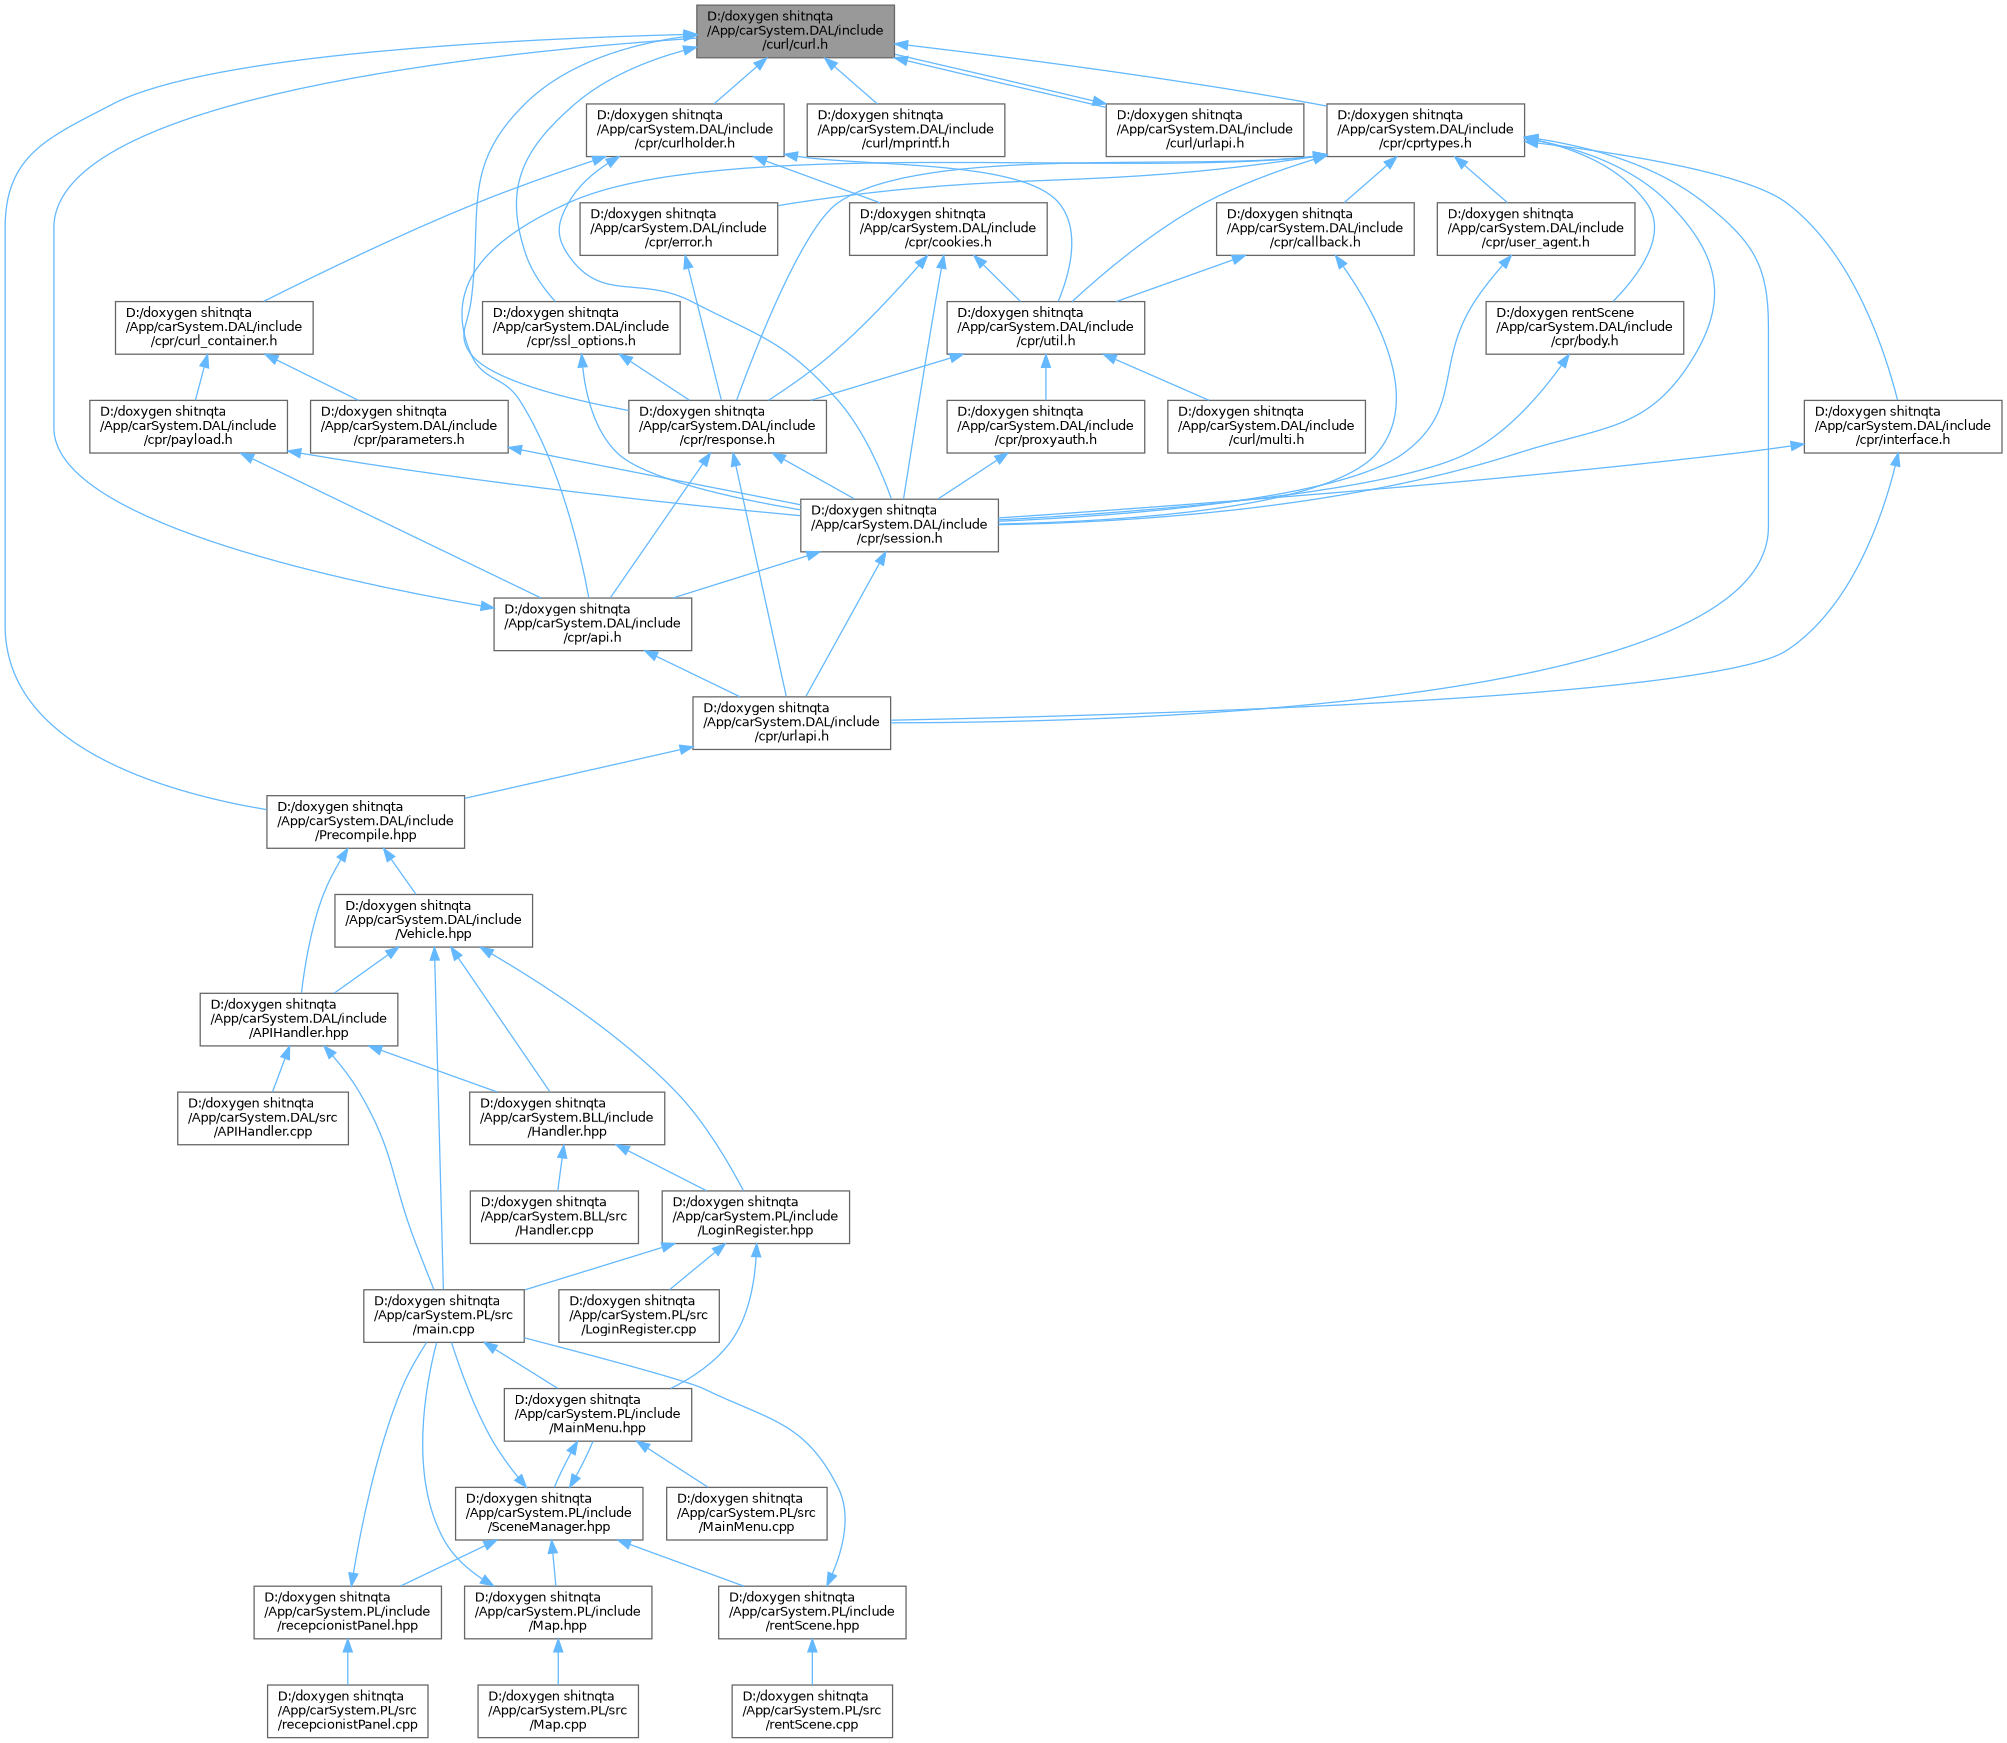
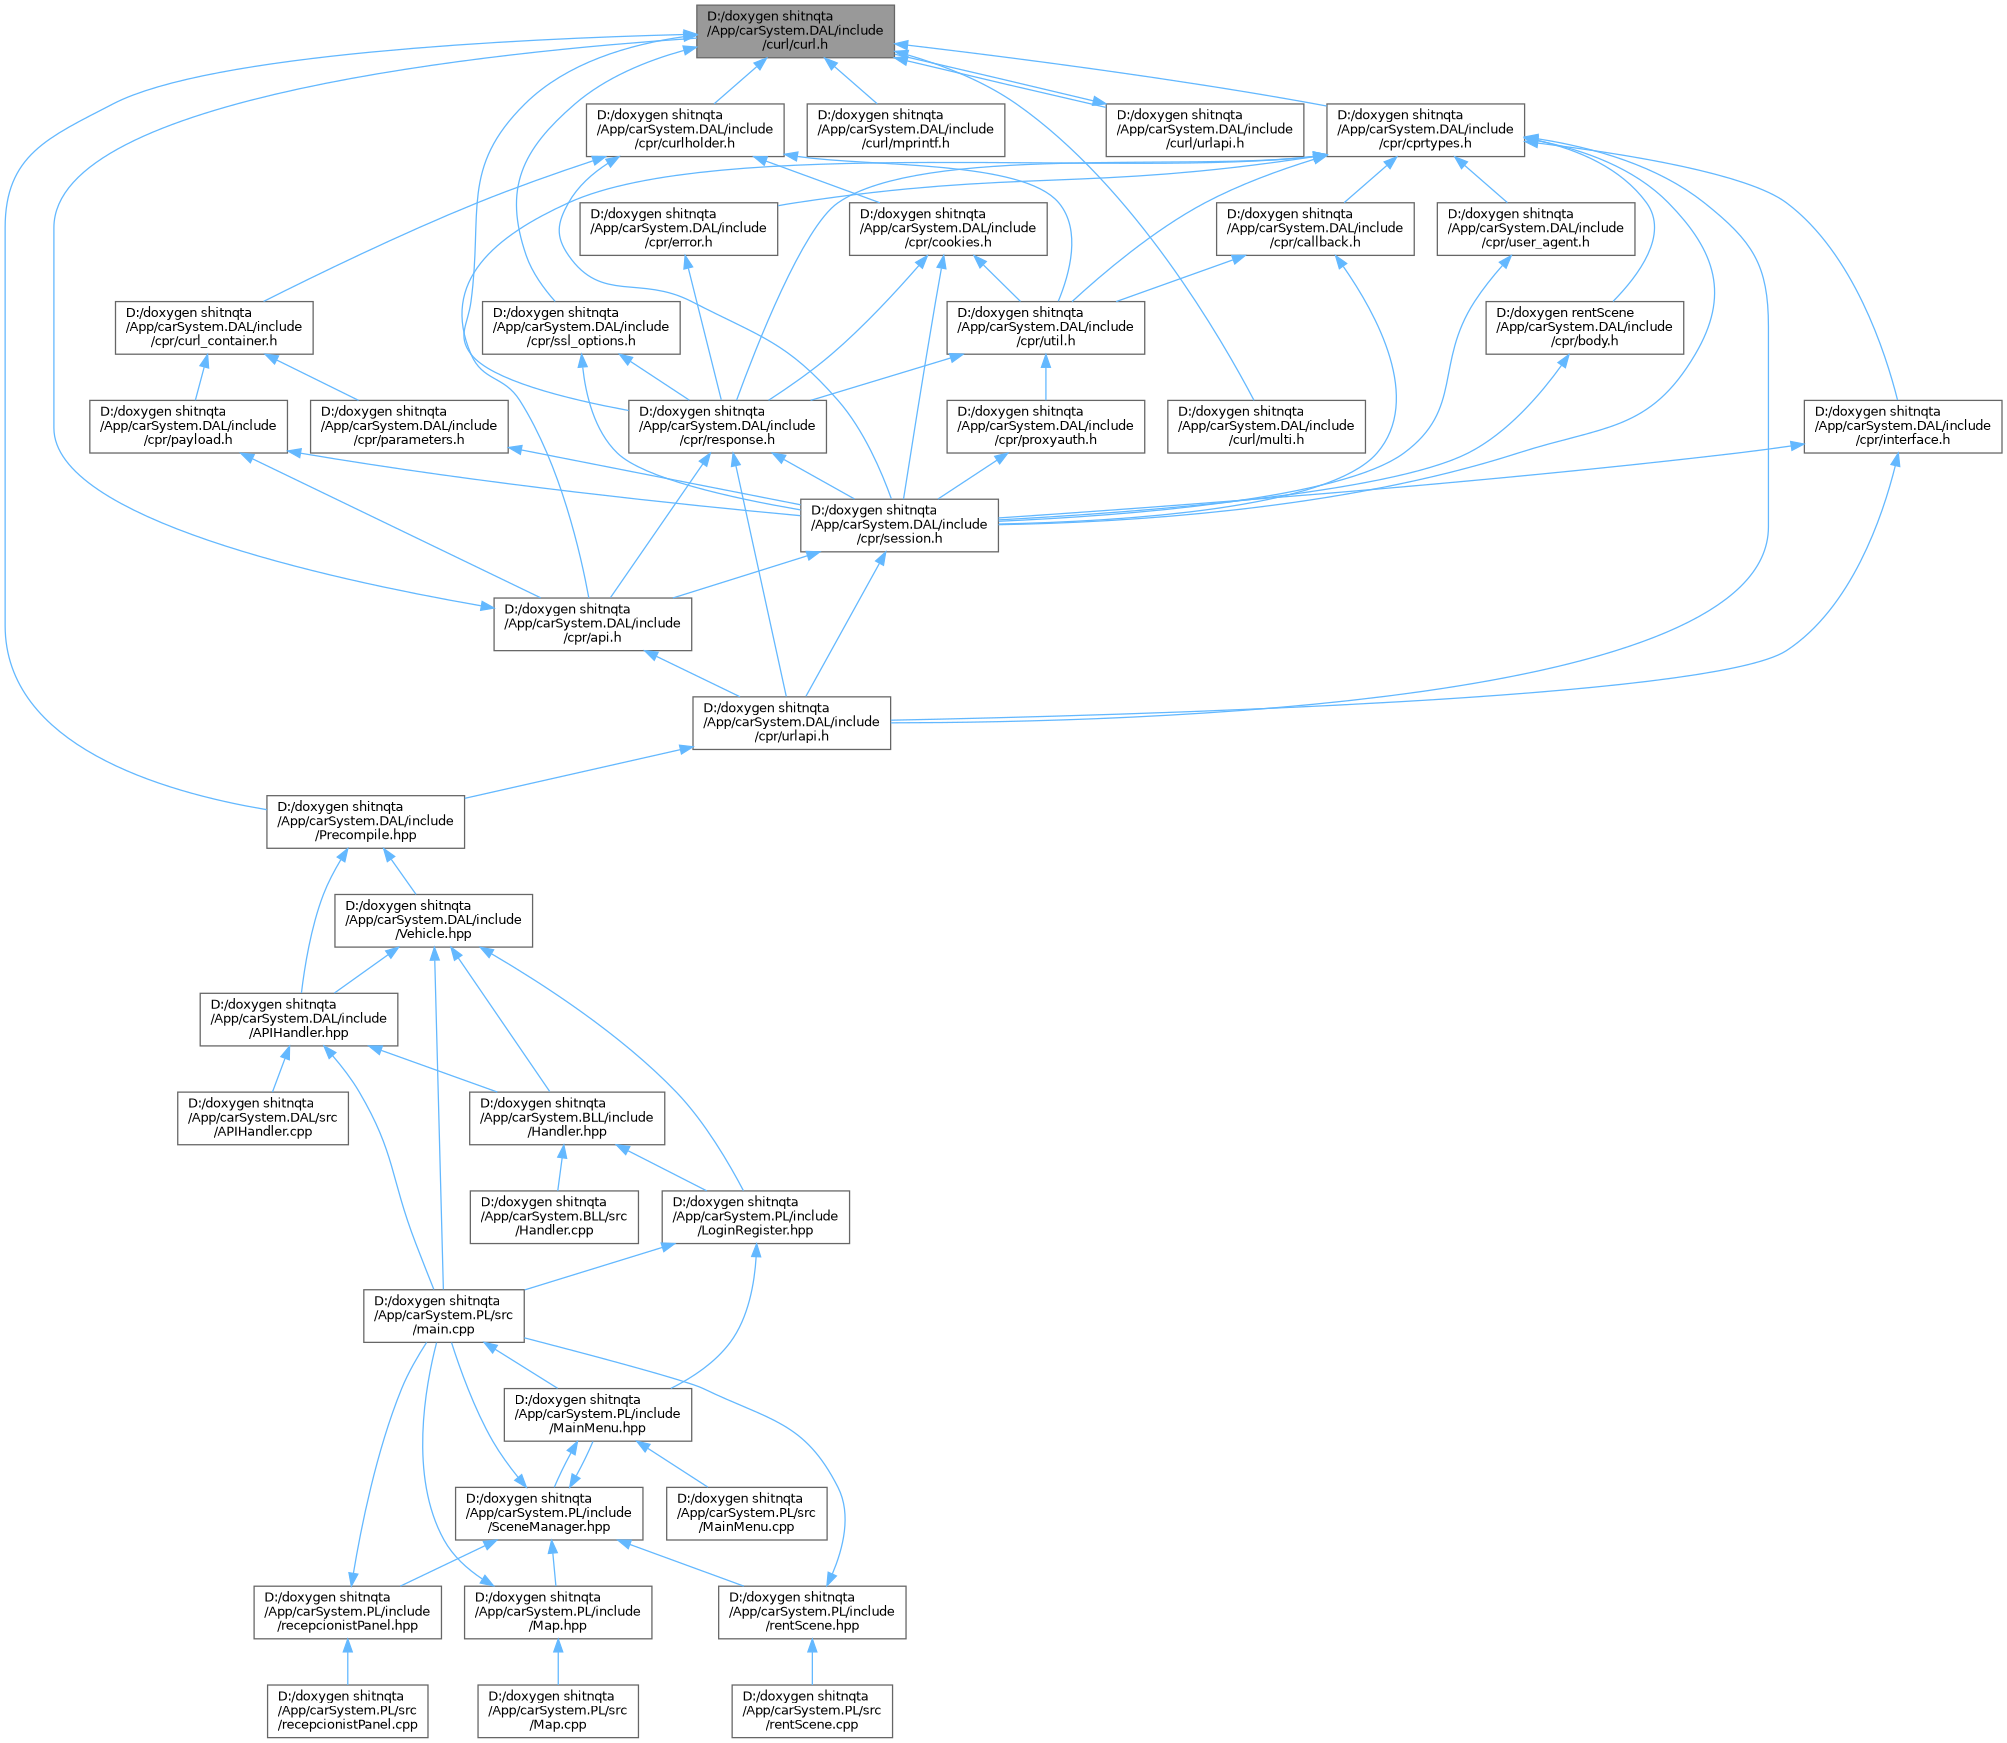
edge "D:/doxygen shitnqta /App/carSystem.DAL/include /curl/multi.h" -> "D:/doxygen shitnqta /App/carSystem.DAL/include /cpr/util.h": now "D:/doxygen shitnqta /App/carSystem.DAL/include /curl/multi.h" -> "D:/doxygen shitnqta /App/carSystem.DAL/include /curl/curl.h"
node "D:/doxygen shitnqta /App/carSystem.PL/src /LoginRegister.cpp": removed
